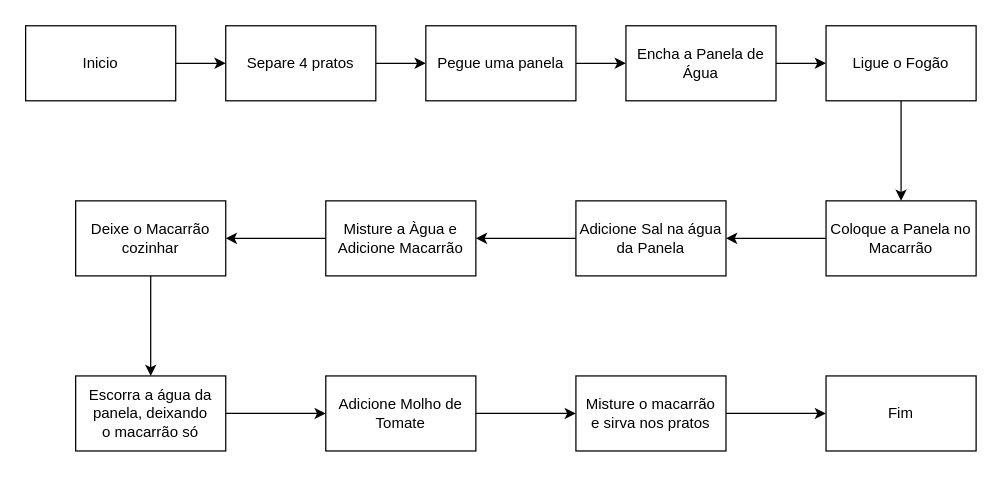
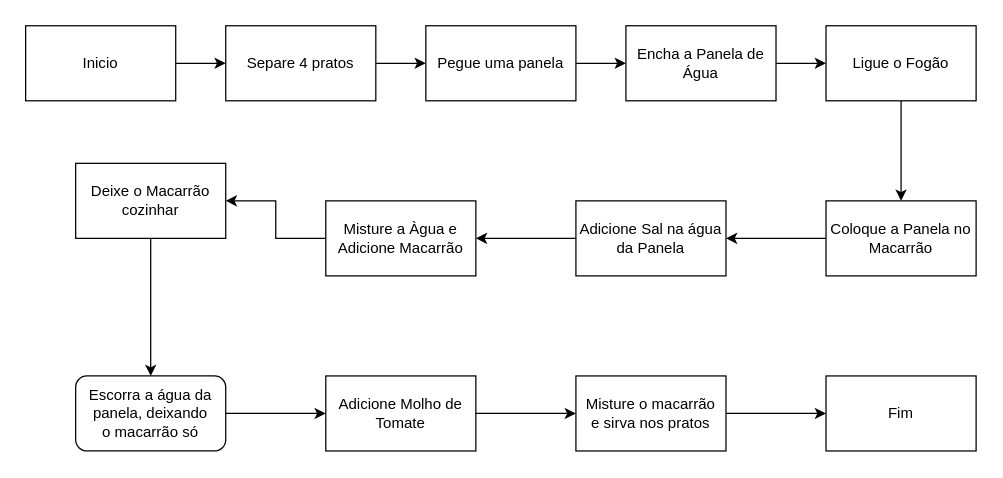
node "Deixe o Macarrão cozinhar": moved (151, 238) -> (151, 201)
node "Escorra a água da panela, deixando o macarrão só": shape rectangle -> rounded rectangle
